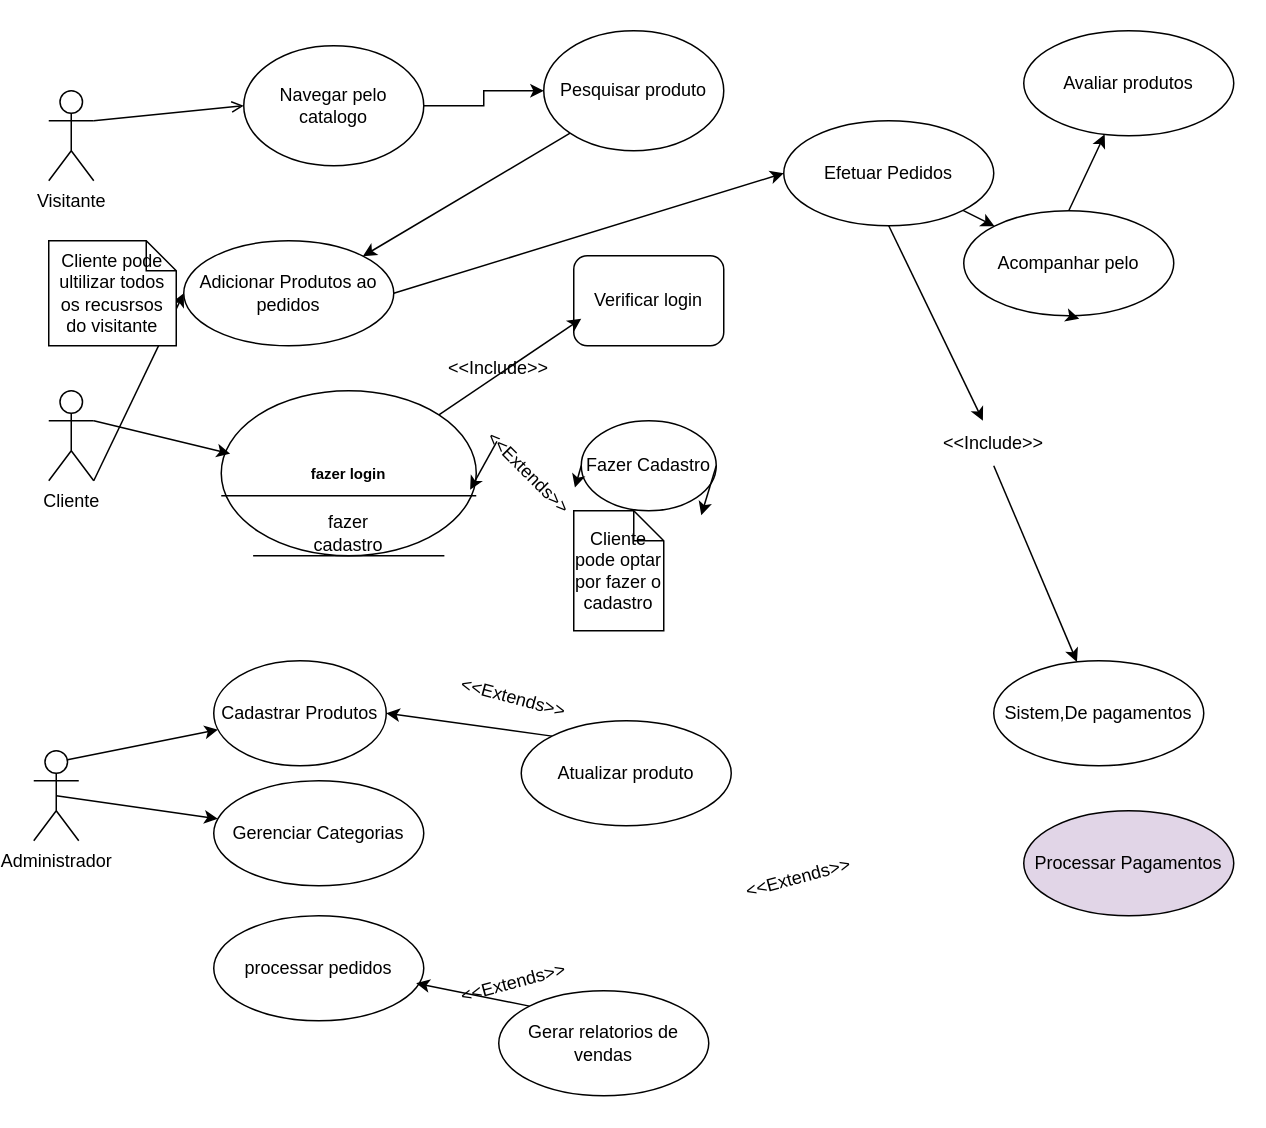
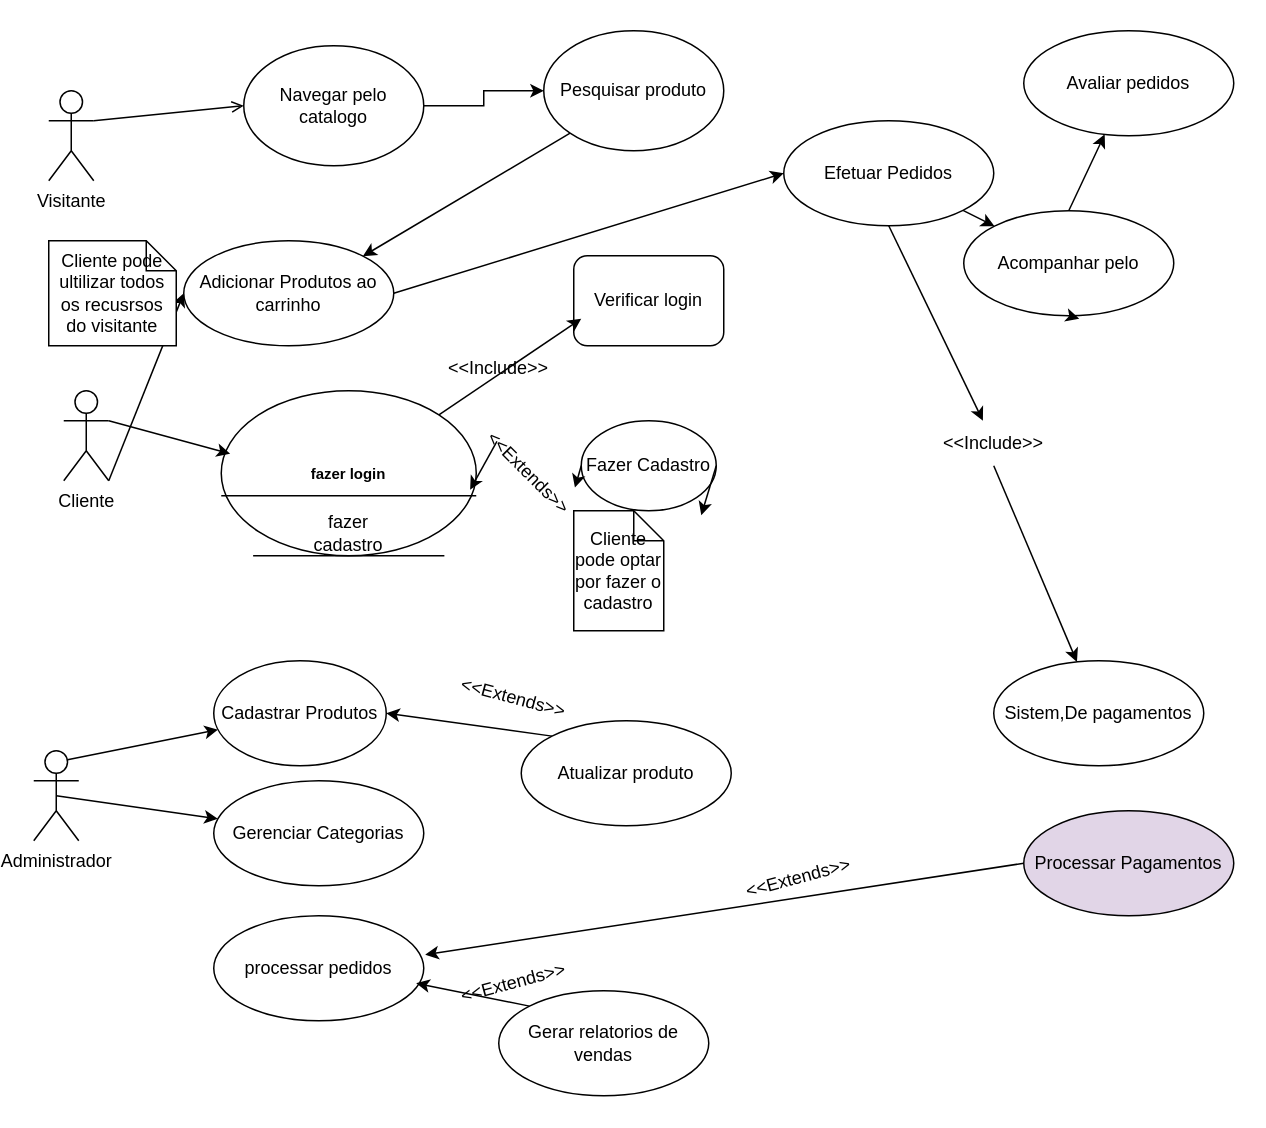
node "Avaliar produtos": label "Avaliar produtos" -> "Avaliar pedidos"
node "Adicionar Produtos ao pedidos": label "Adicionar Produtos ao pedidos" -> "Adicionar Produtos ao carrinho"
node "Cliente": moved (71, 436) -> (86, 436)
edge "Processar Pagamentos" -> "processar pedidos": added
